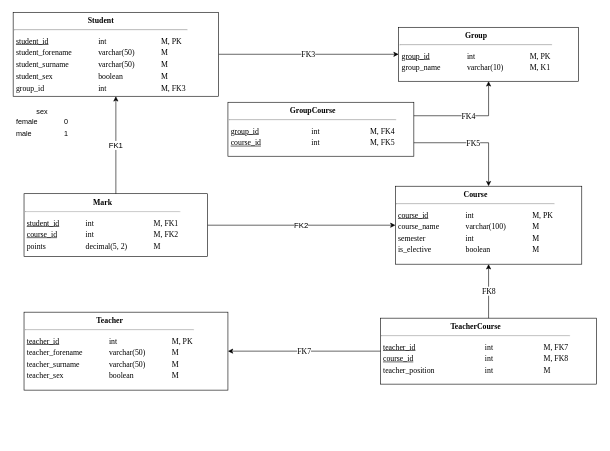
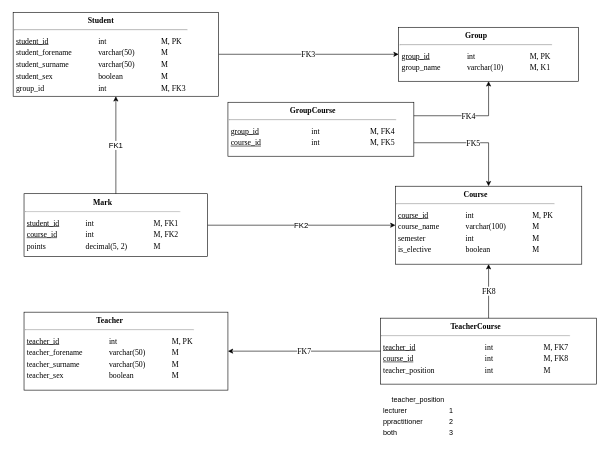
node "sex female 0 male 1": removed
node "teacher_position lecturer 1 ppractitioner 2 both 3": added
